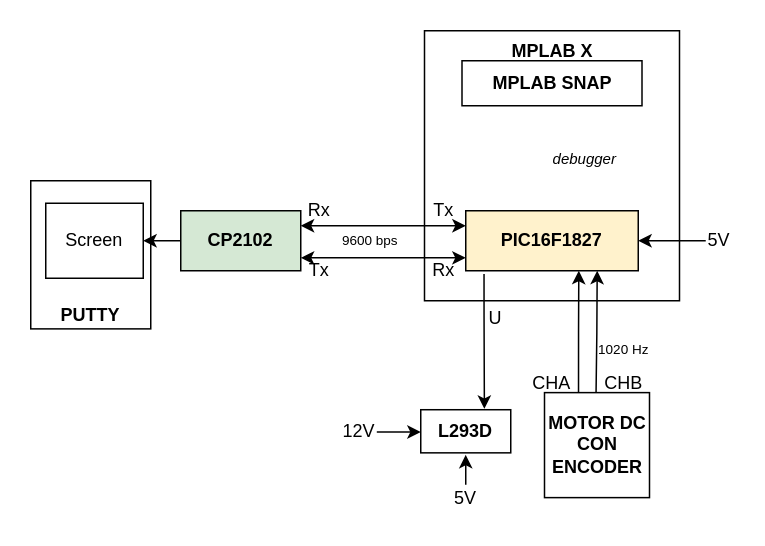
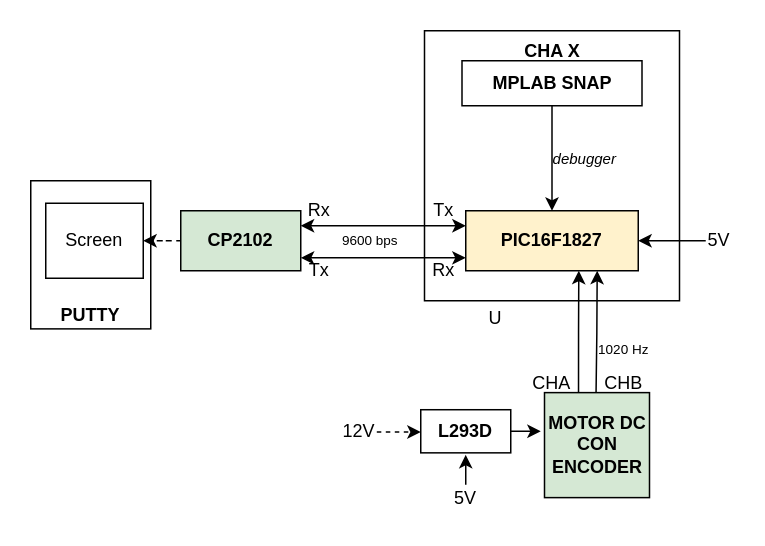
node "MPLAB X": label "MPLAB X" -> "CHA X"
edge "MPLAB SNAP" -> "PIC16F1827": added
edge "CP2102" -> "Screen": style solid -> dashed
edge "PIC16F1827" -> "L293D": removed
edge "L293D" -> "MOTOR DC CON ENCODER": added
edge "12V" -> "L293D": style solid -> dashed
node "MOTOR DC CON ENCODER": fillcolor #ffffff -> #d5e8d4
